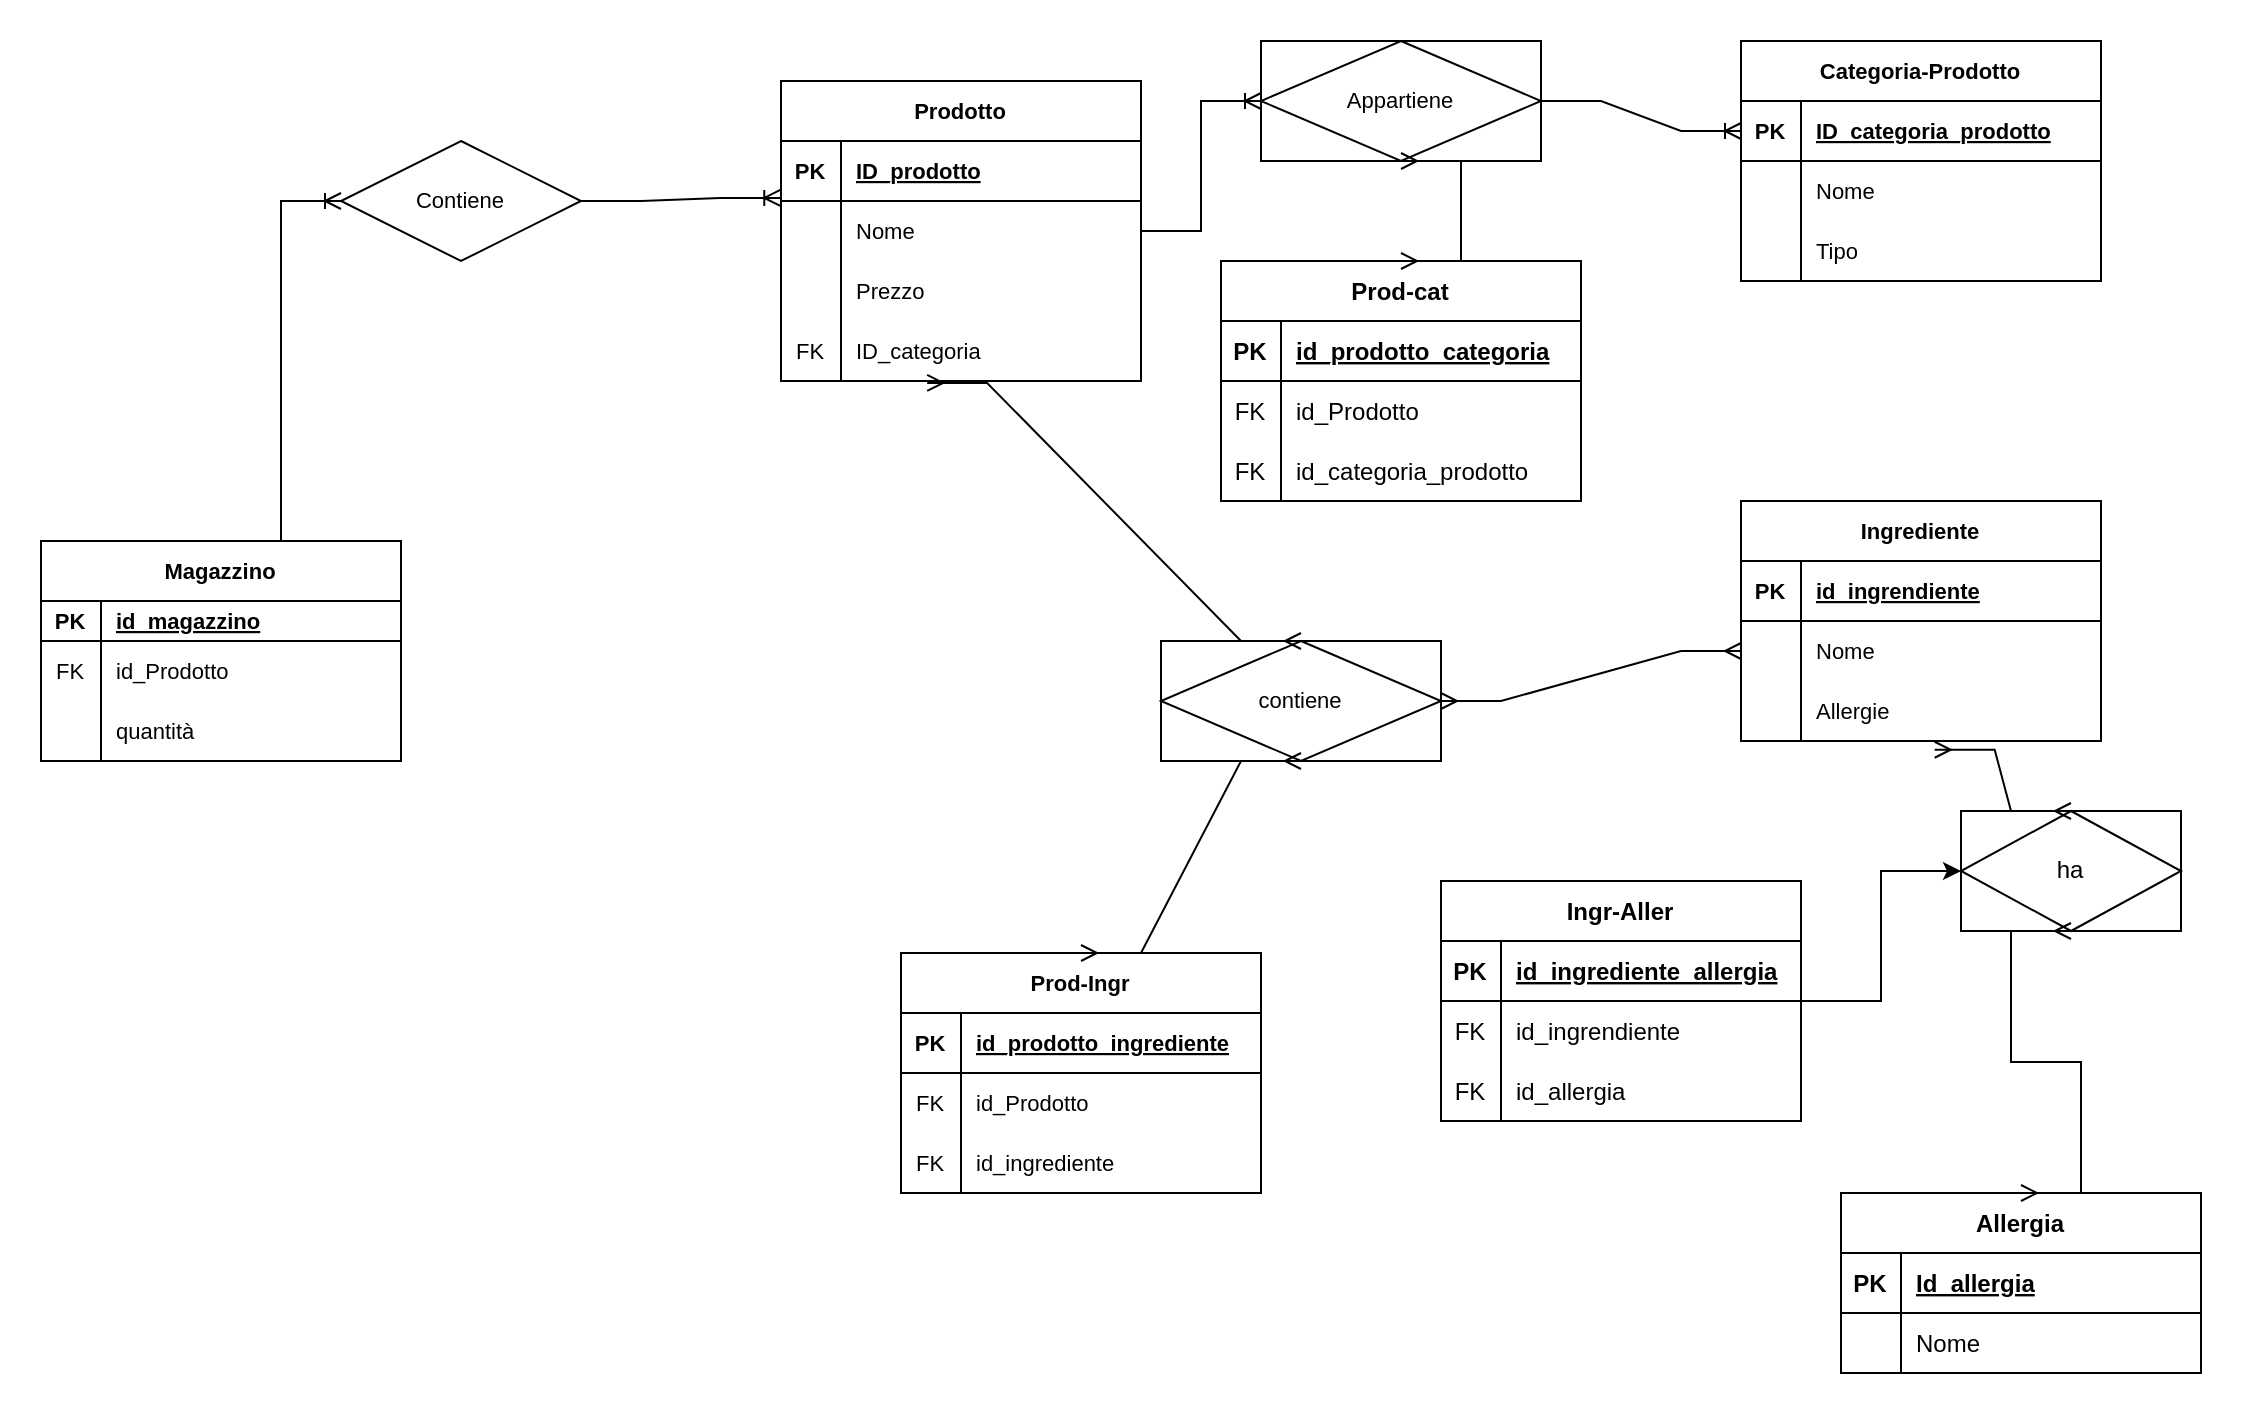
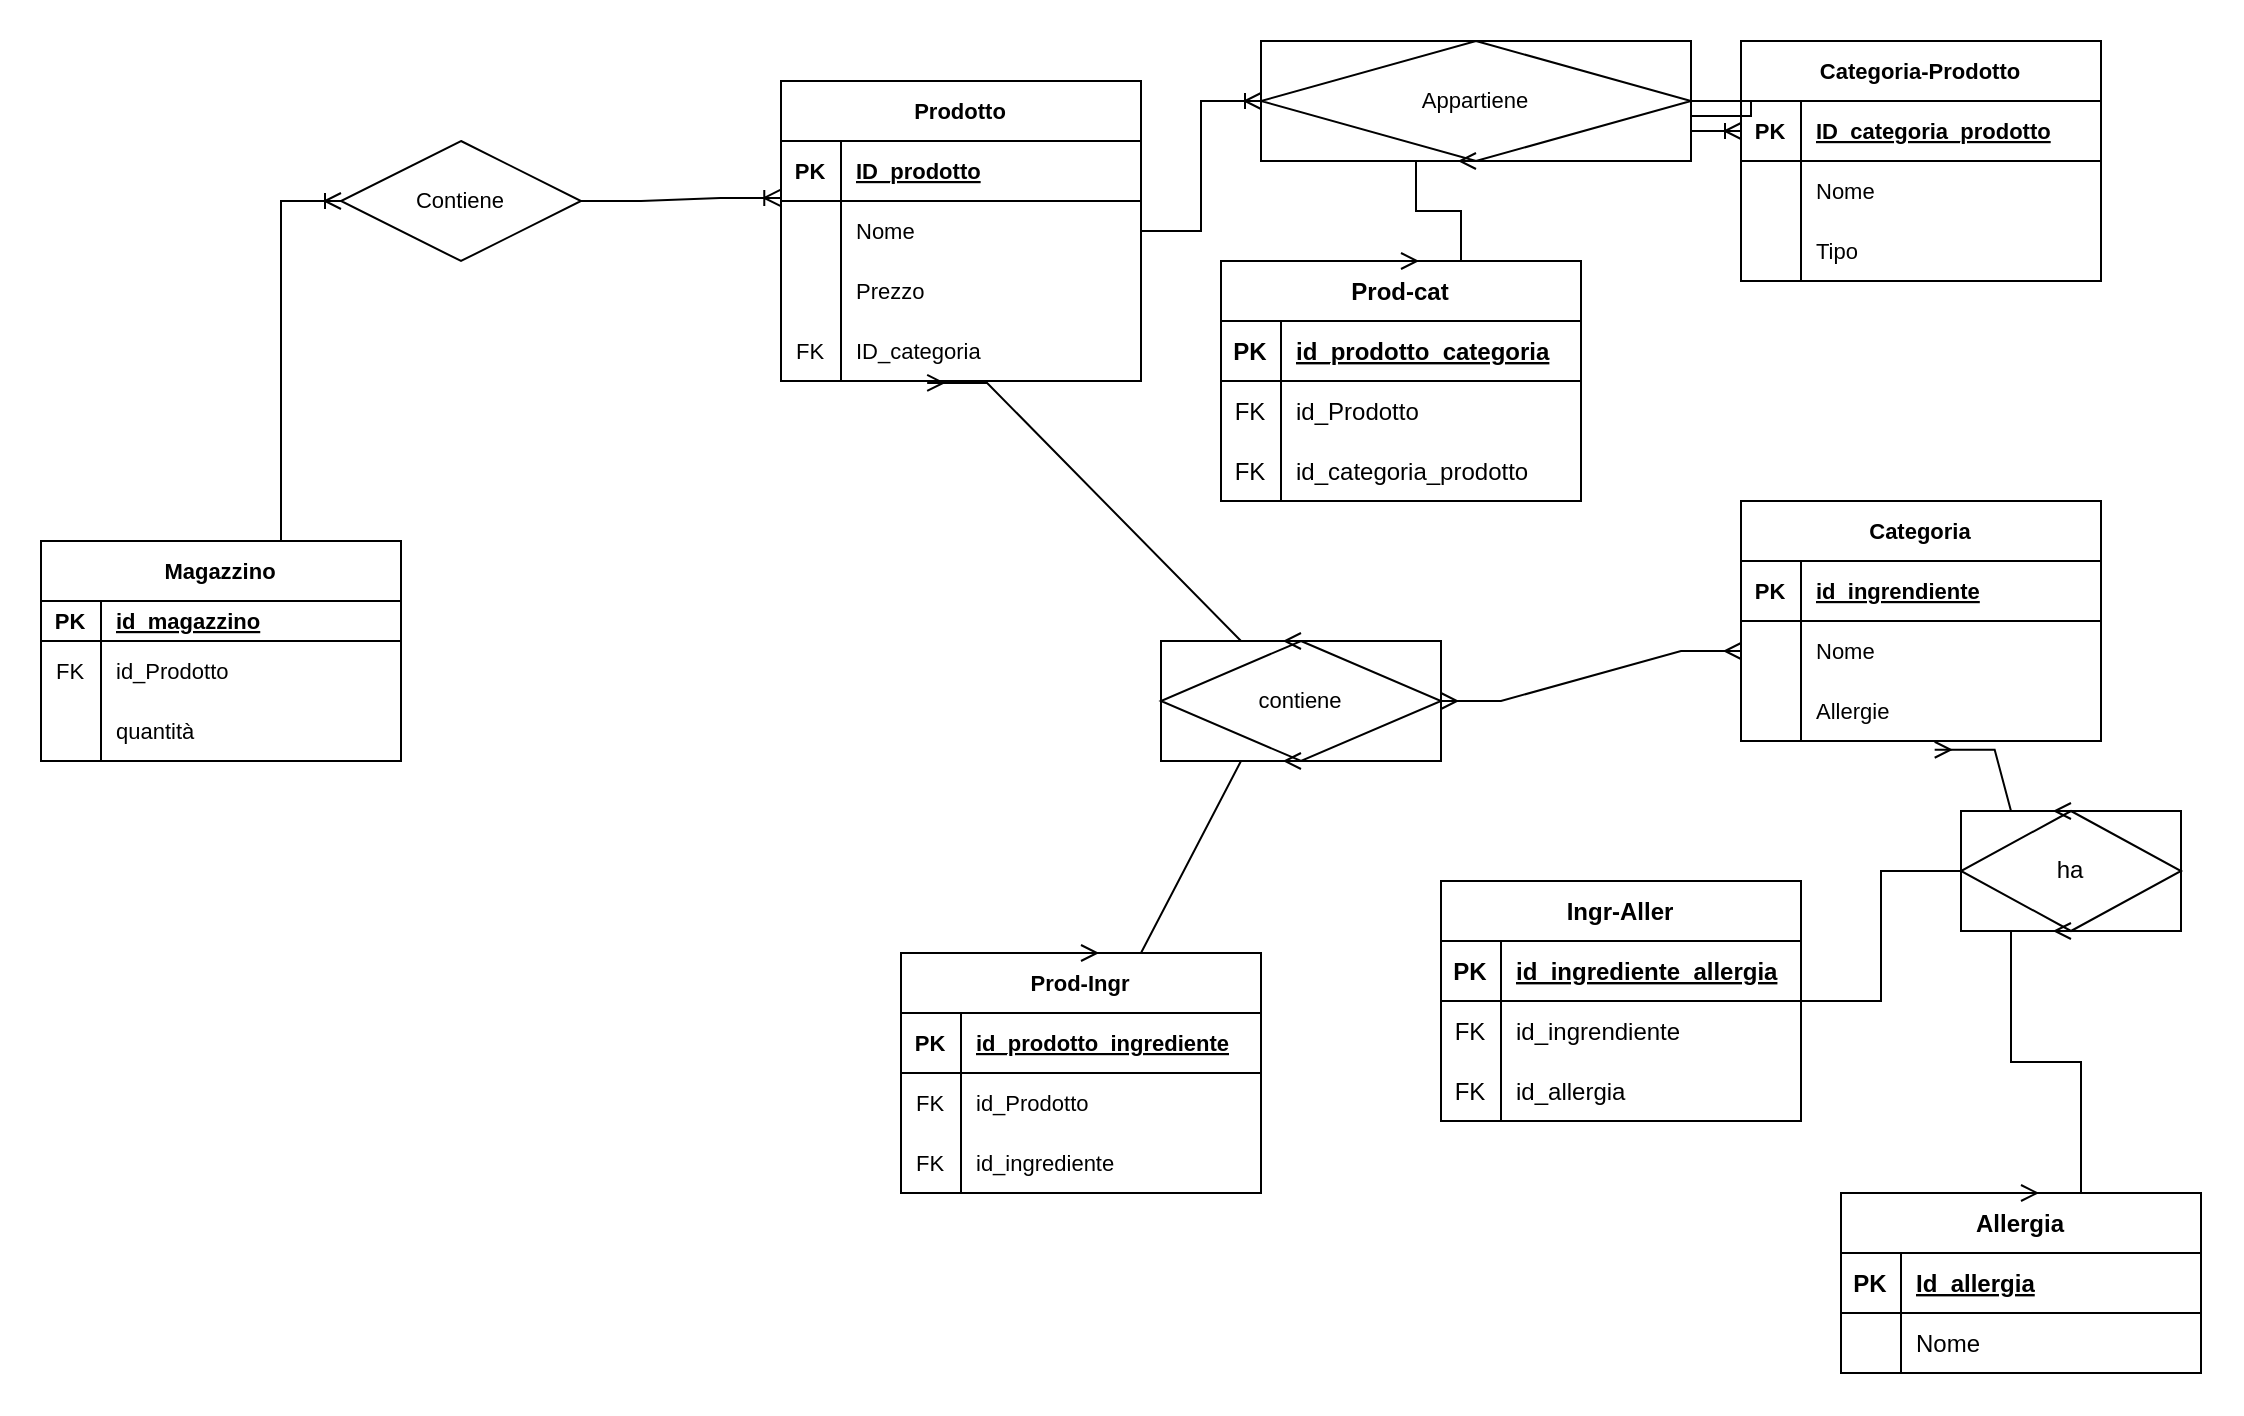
node "Appartiene": size 280x120 -> 430x120
node "Ingrediente": label "Ingrediente" -> "Categoria"
edge "Ingr-Aller" -> "ha": arrowhead classic -> none
